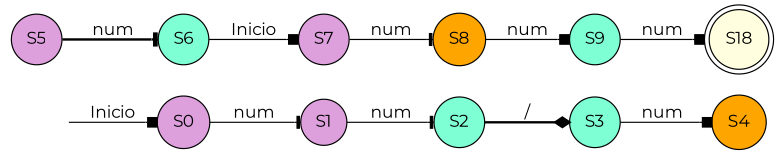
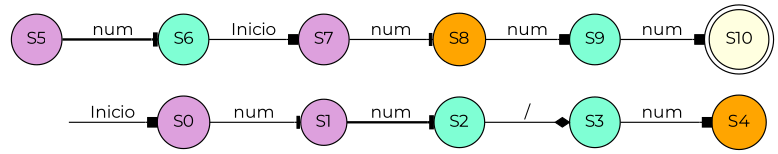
node "S18": label "S18" -> "S10"
edge "S1" -> "S2": style solid -> bold
edge "S2" -> "S3": style bold -> solid
